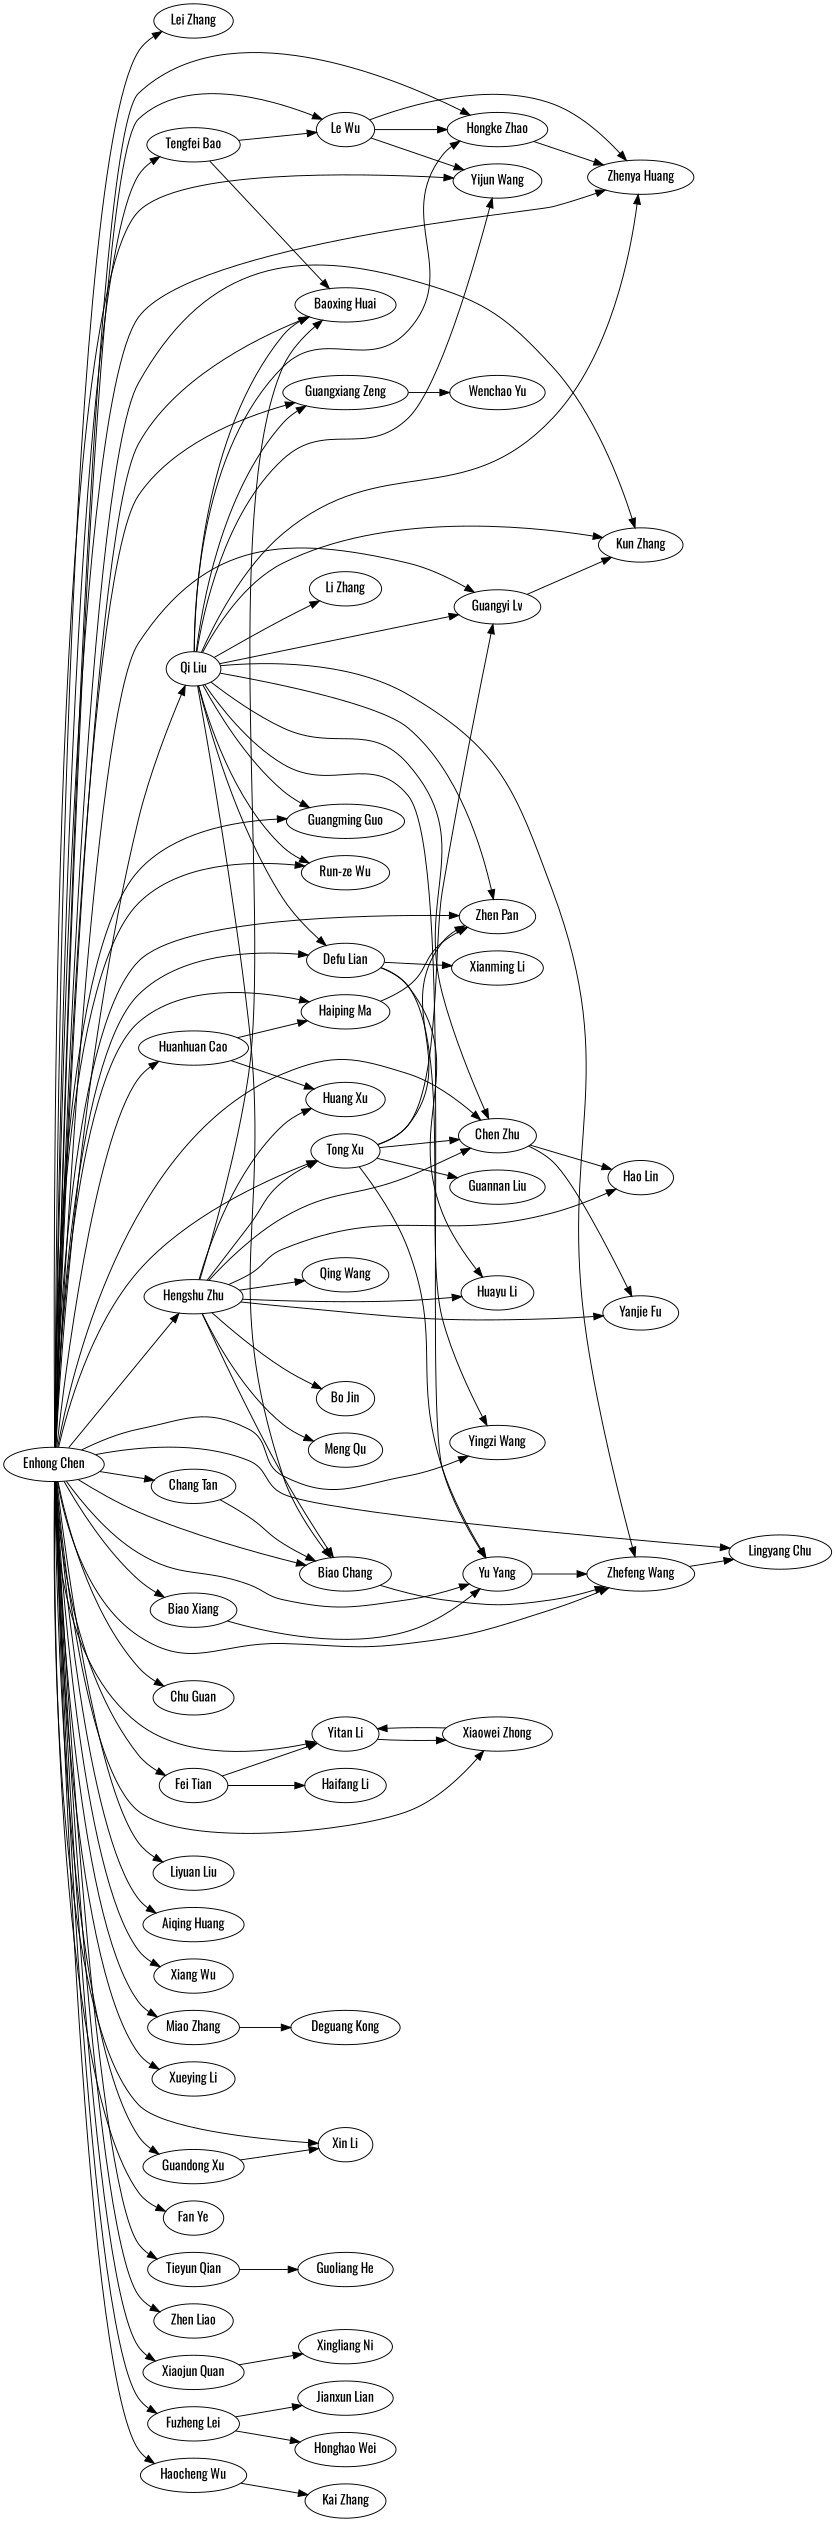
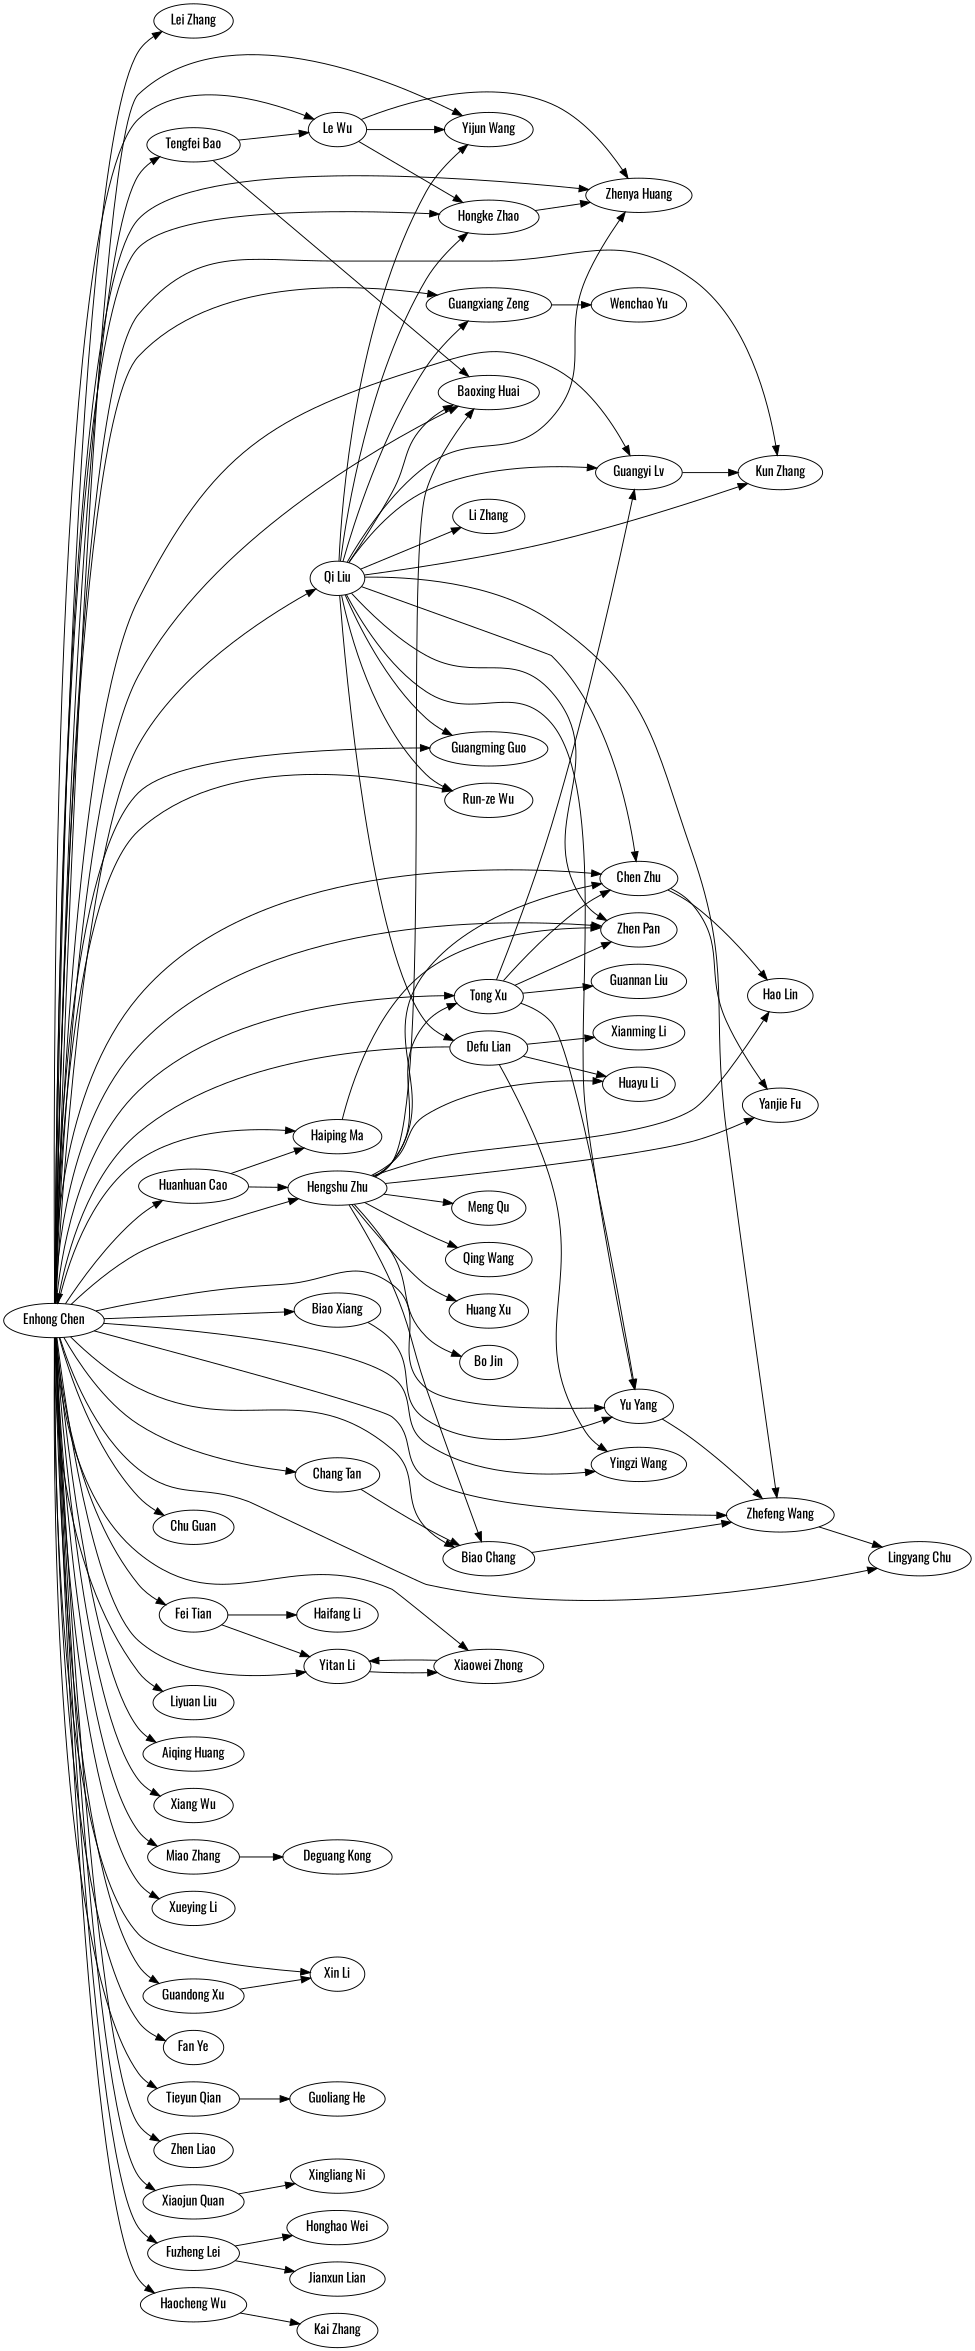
edge "Huanhuan Cao" -> "Huang Xu": now "Huanhuan Cao" -> "Hengshu Zhu"
edge "Enhong Chen" -> "Defu Lian": reversed
edge "Qi Liu" -> "Biao Chang": removed
